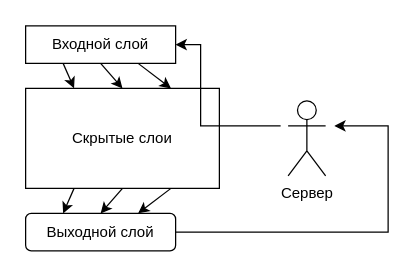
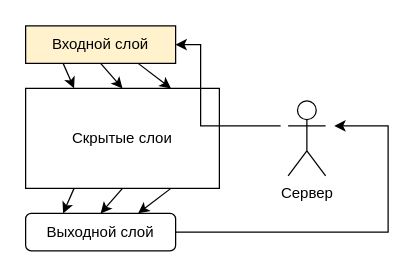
node "Входной слой": fillcolor #ffffff -> #fff2cc
